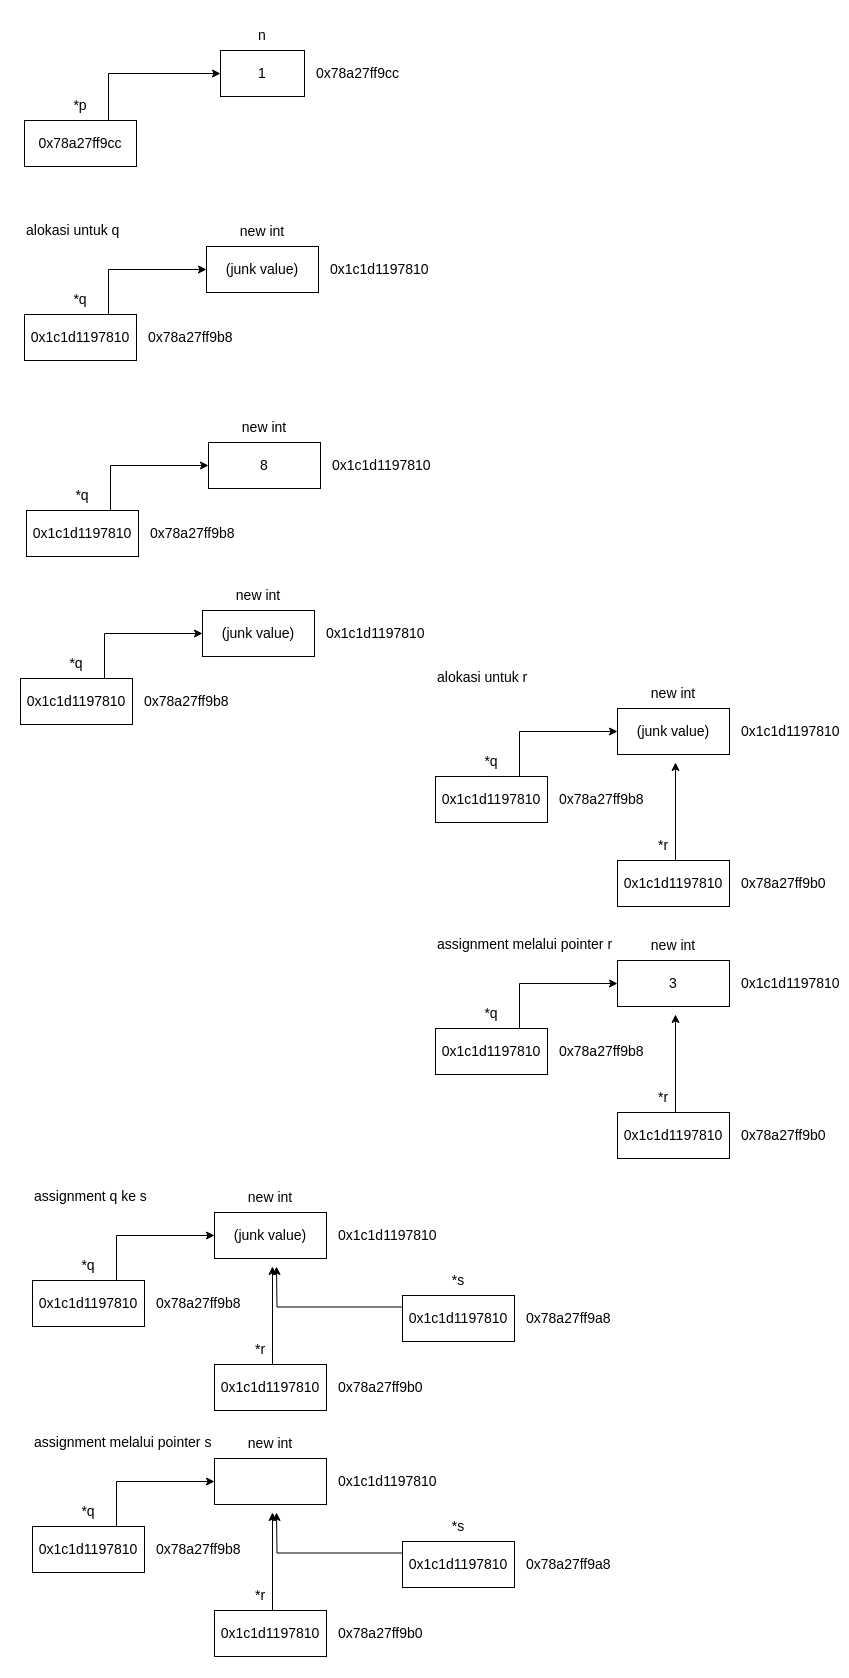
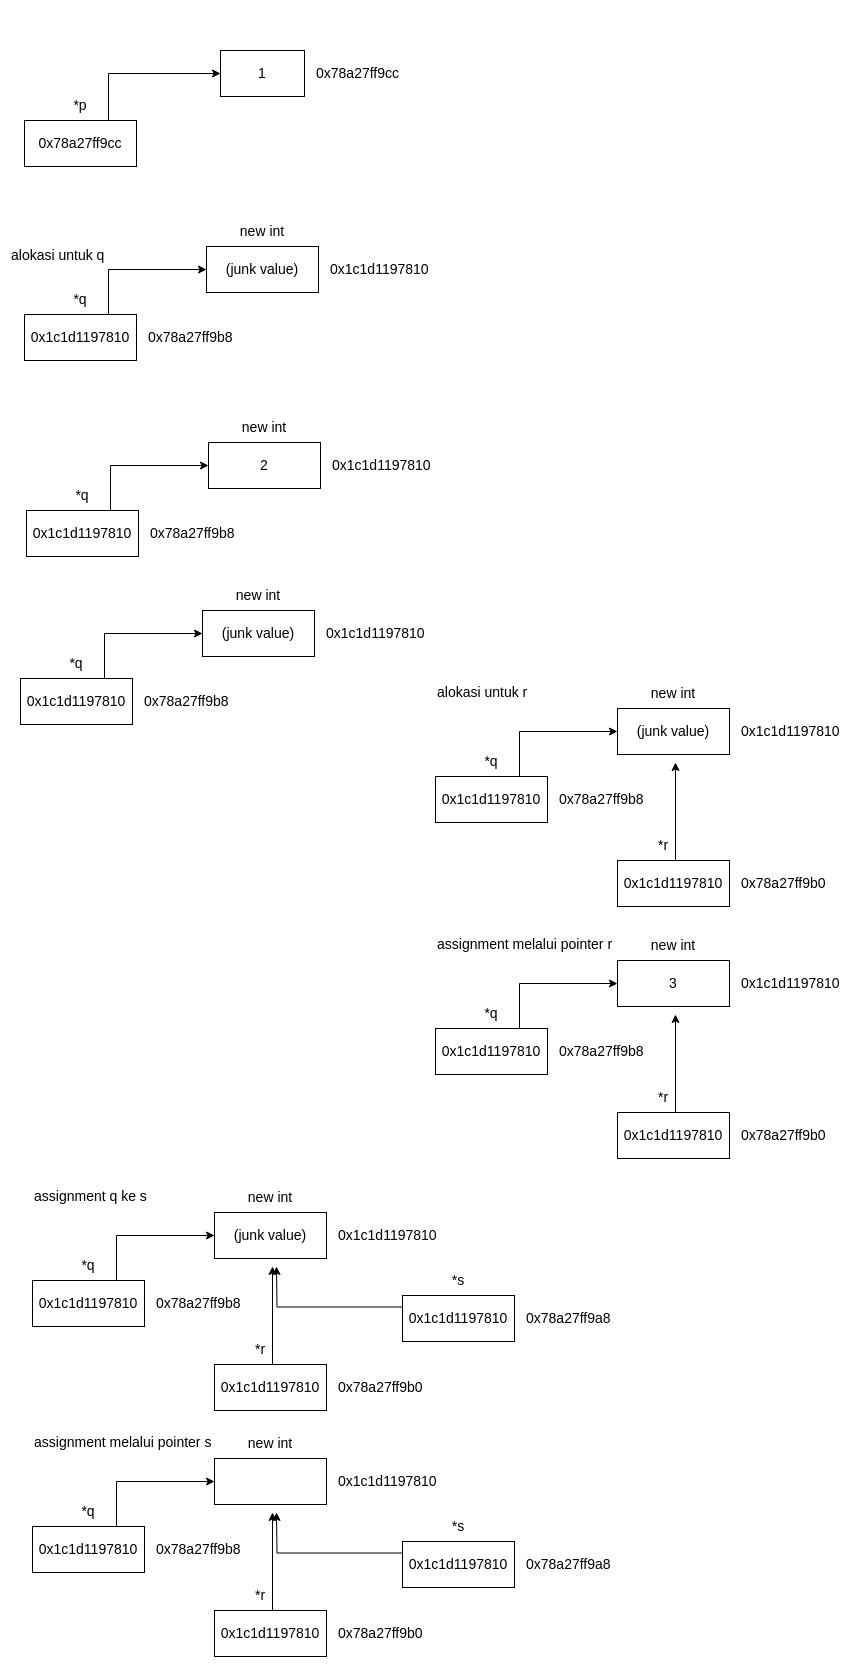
node "n": removed
node "alokasi untuk q": moved (88, 231) -> (73, 256)
node "8": label "8" -> "2"
node "alokasi untuk r": moved (499, 678) -> (499, 693)
